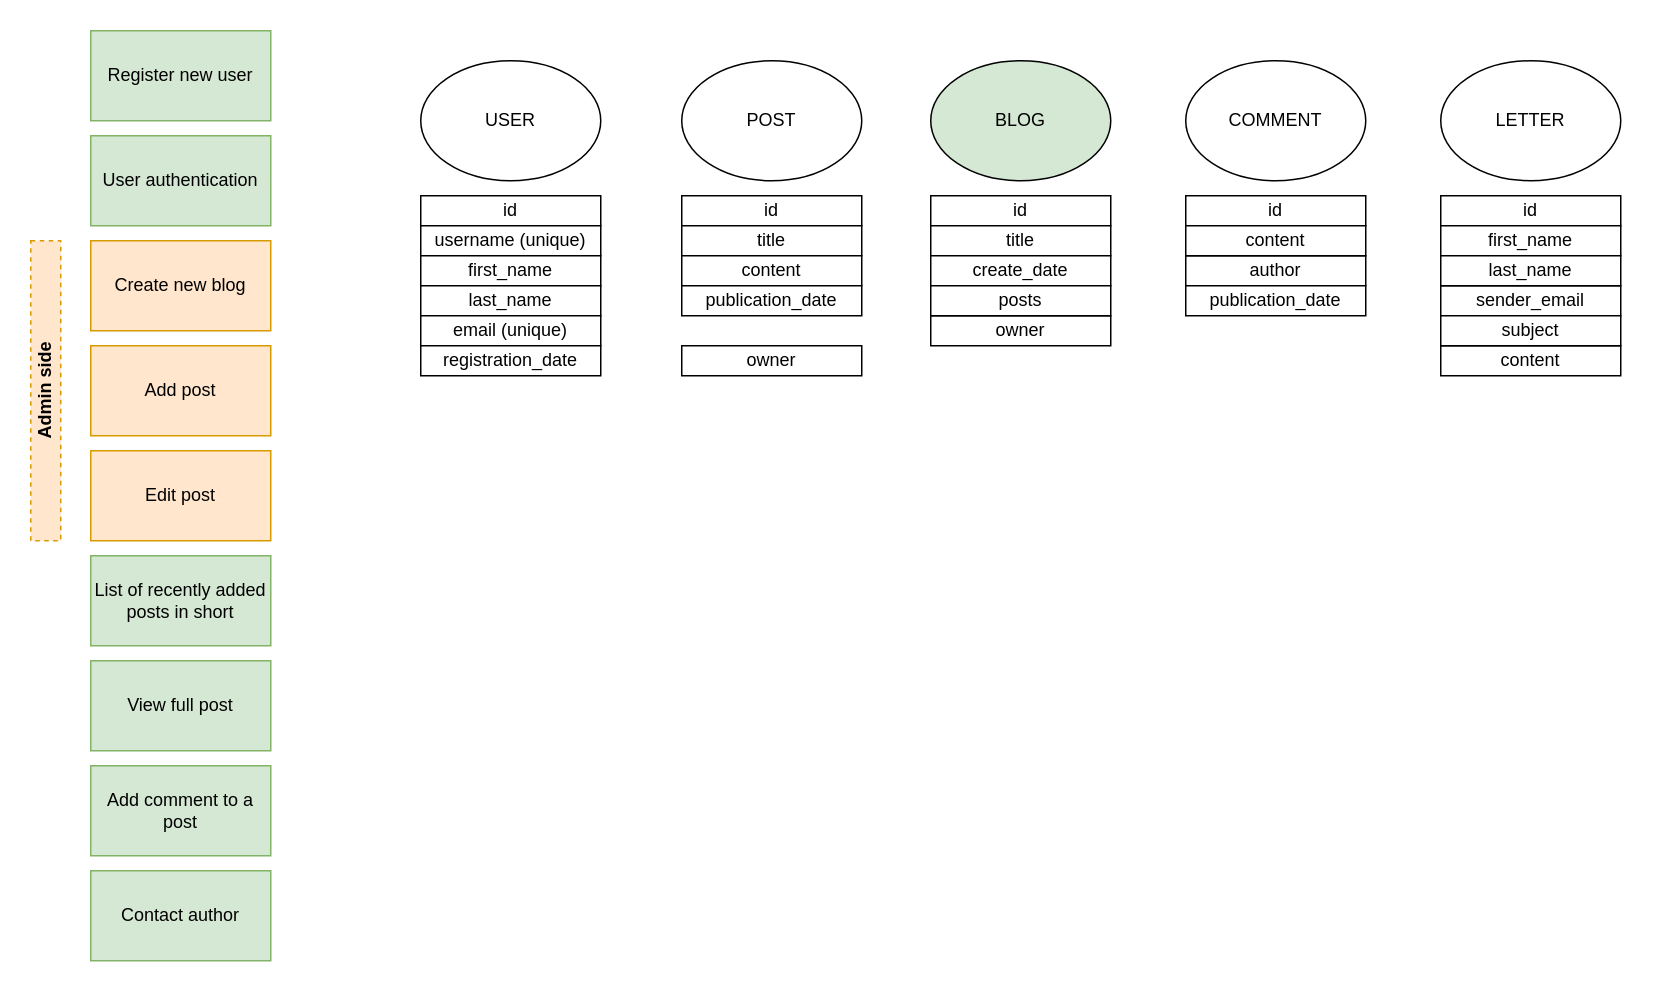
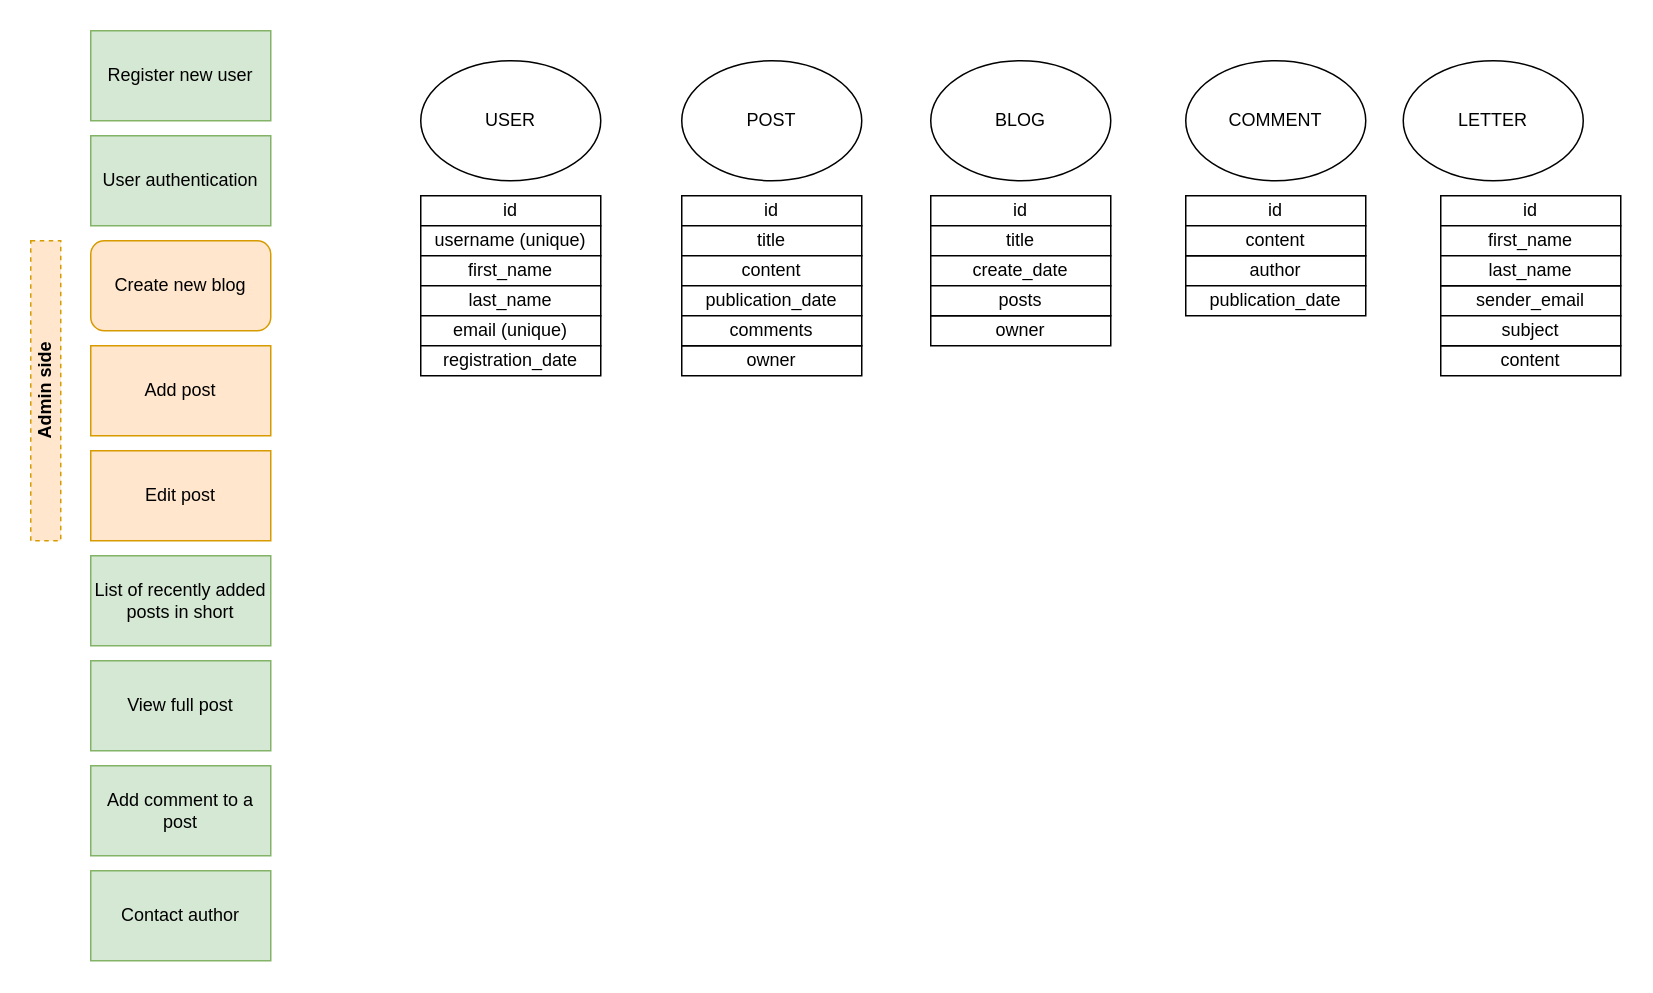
node "BLOG": fillcolor #d5e8d4 -> #ffffff
node "LETTER": moved (1531, 121) -> (1493, 121)
node "Create new blog": shape rectangle -> rounded rectangle
node "comments": added
